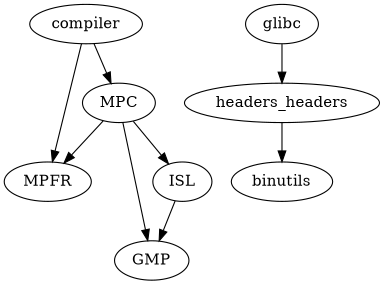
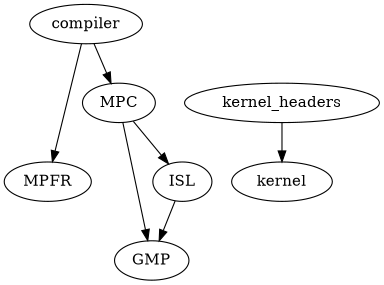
node "glibc": removed
node "headers_headers": label "headers_headers" -> "kernel_headers"
edge "MPC" -> "MPFR": removed
node "binutils": label "binutils" -> "kernel"
